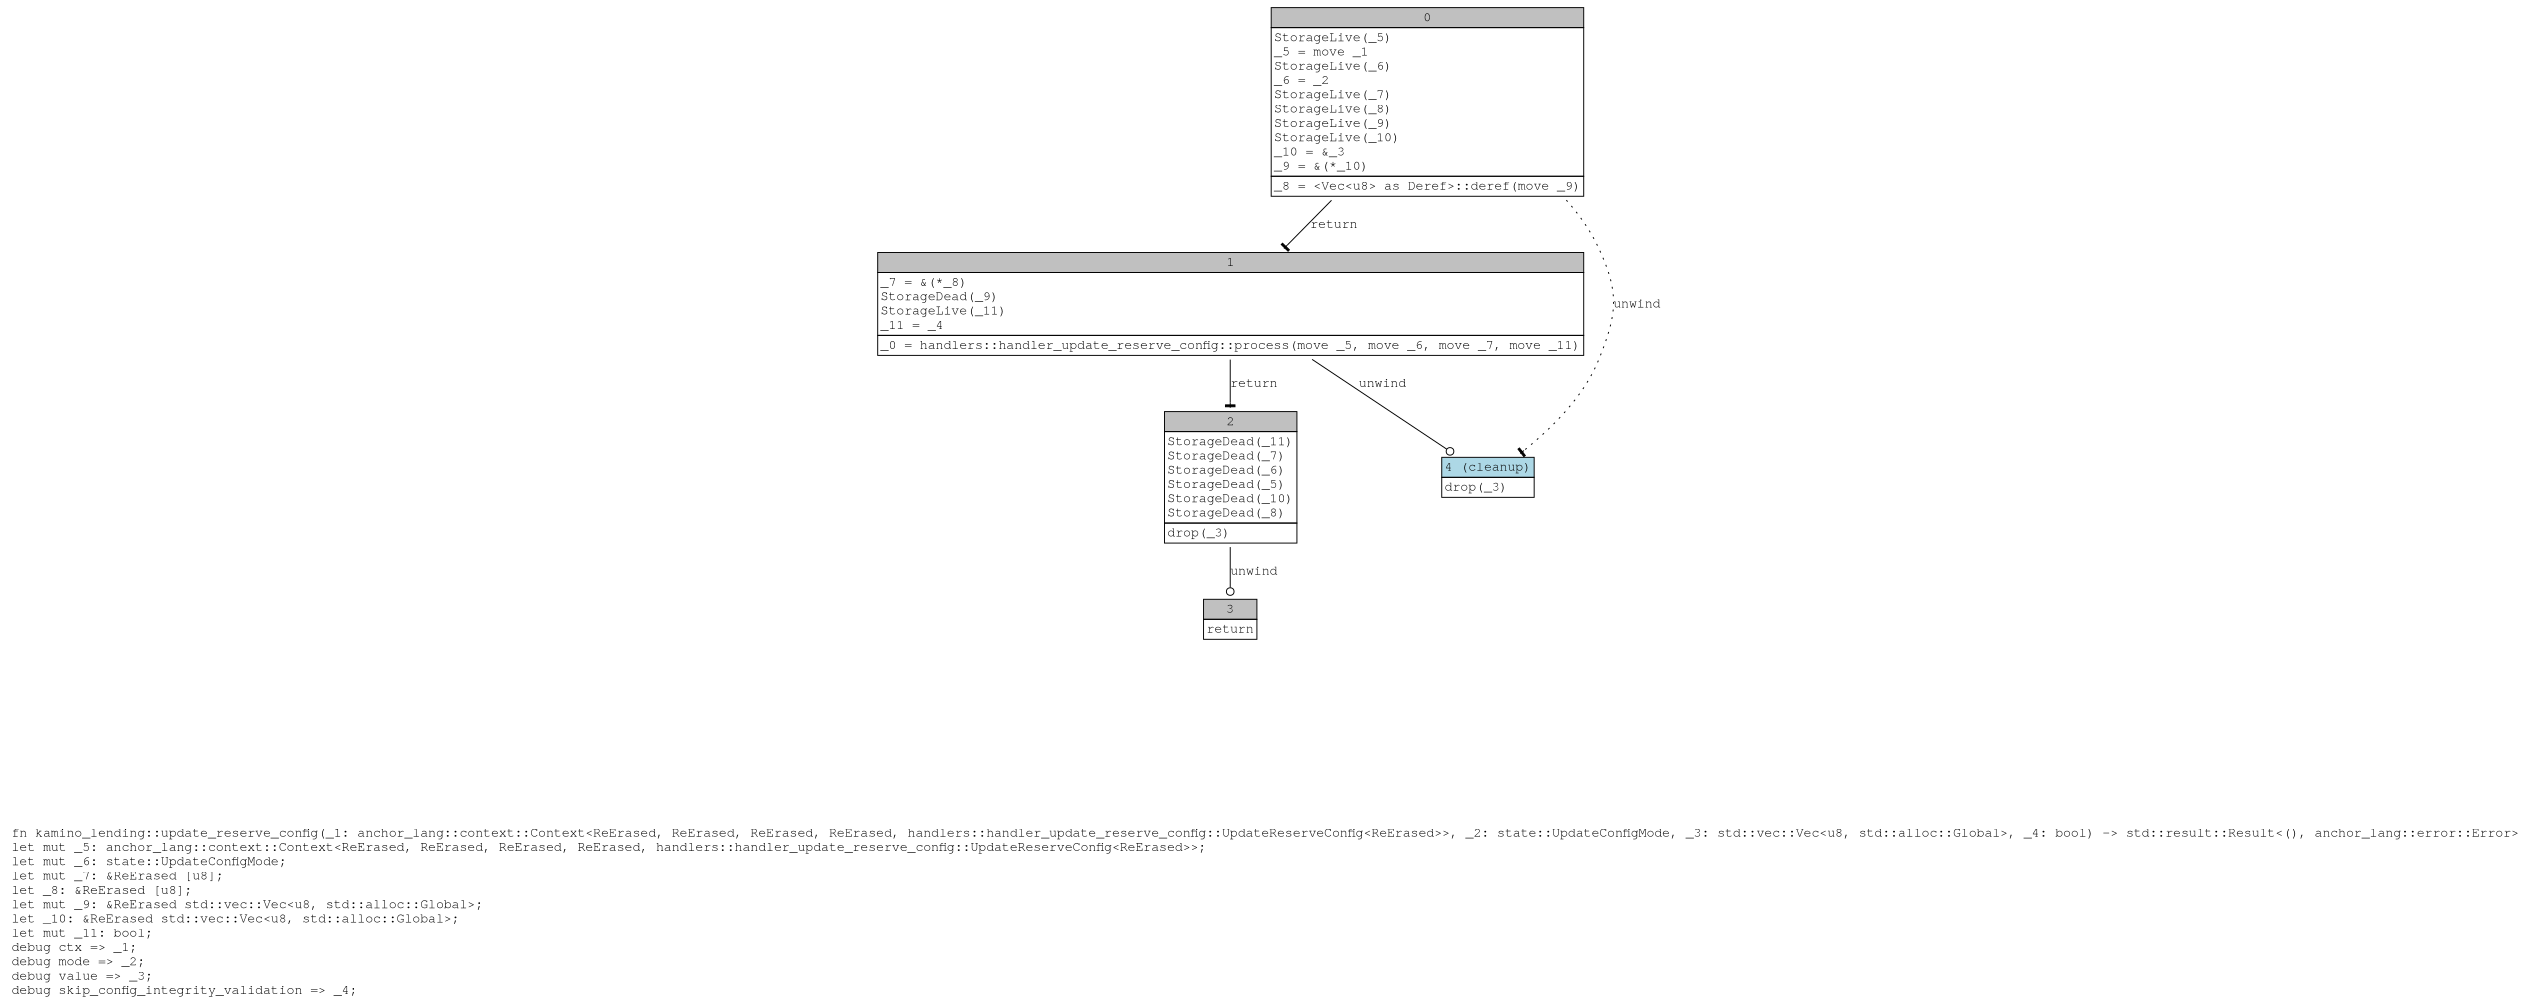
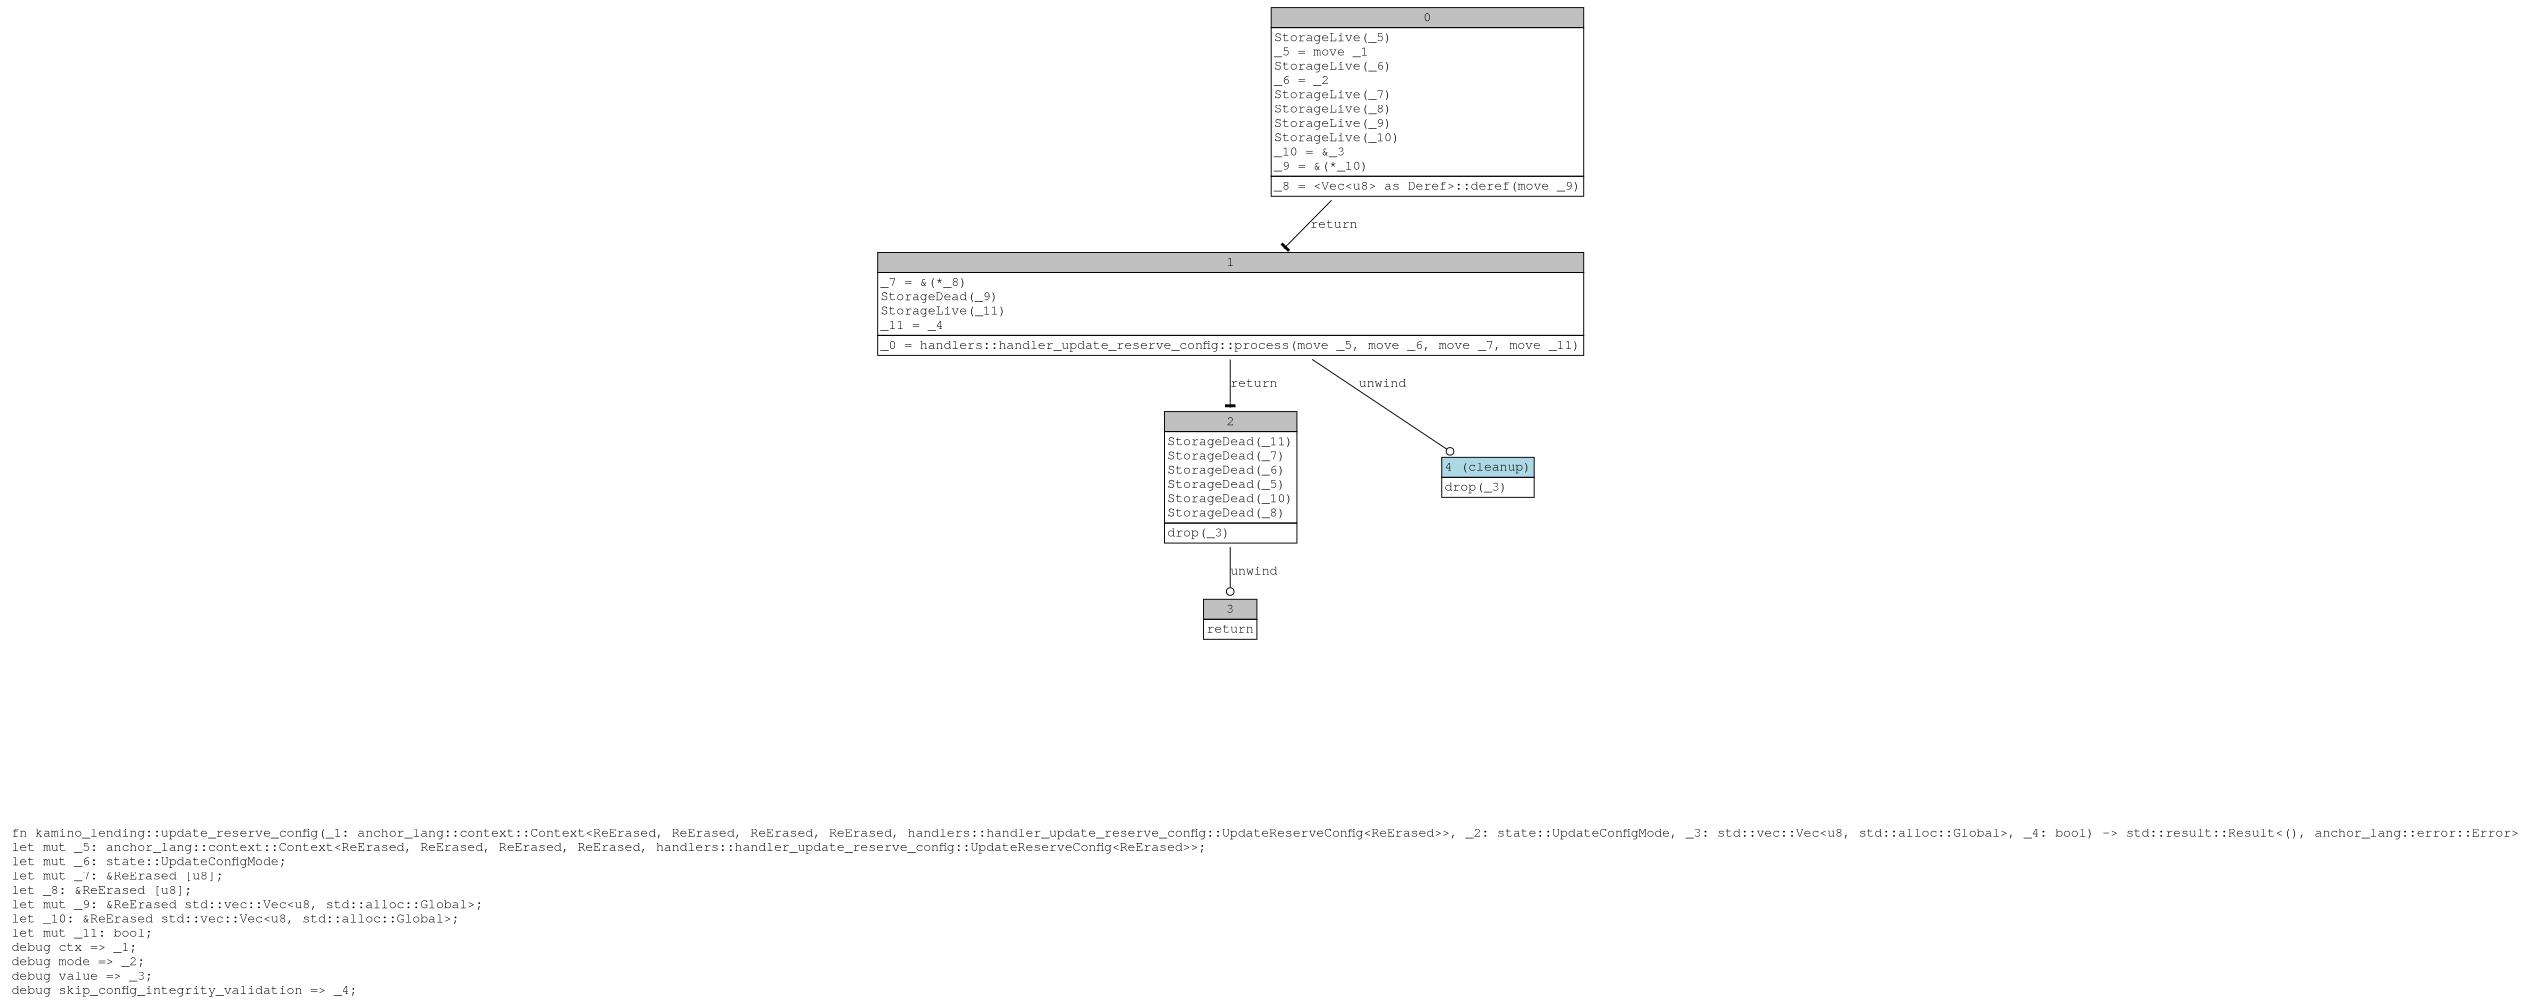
edge "0" -> "4 (cleanup)": removed, label "unwind"
